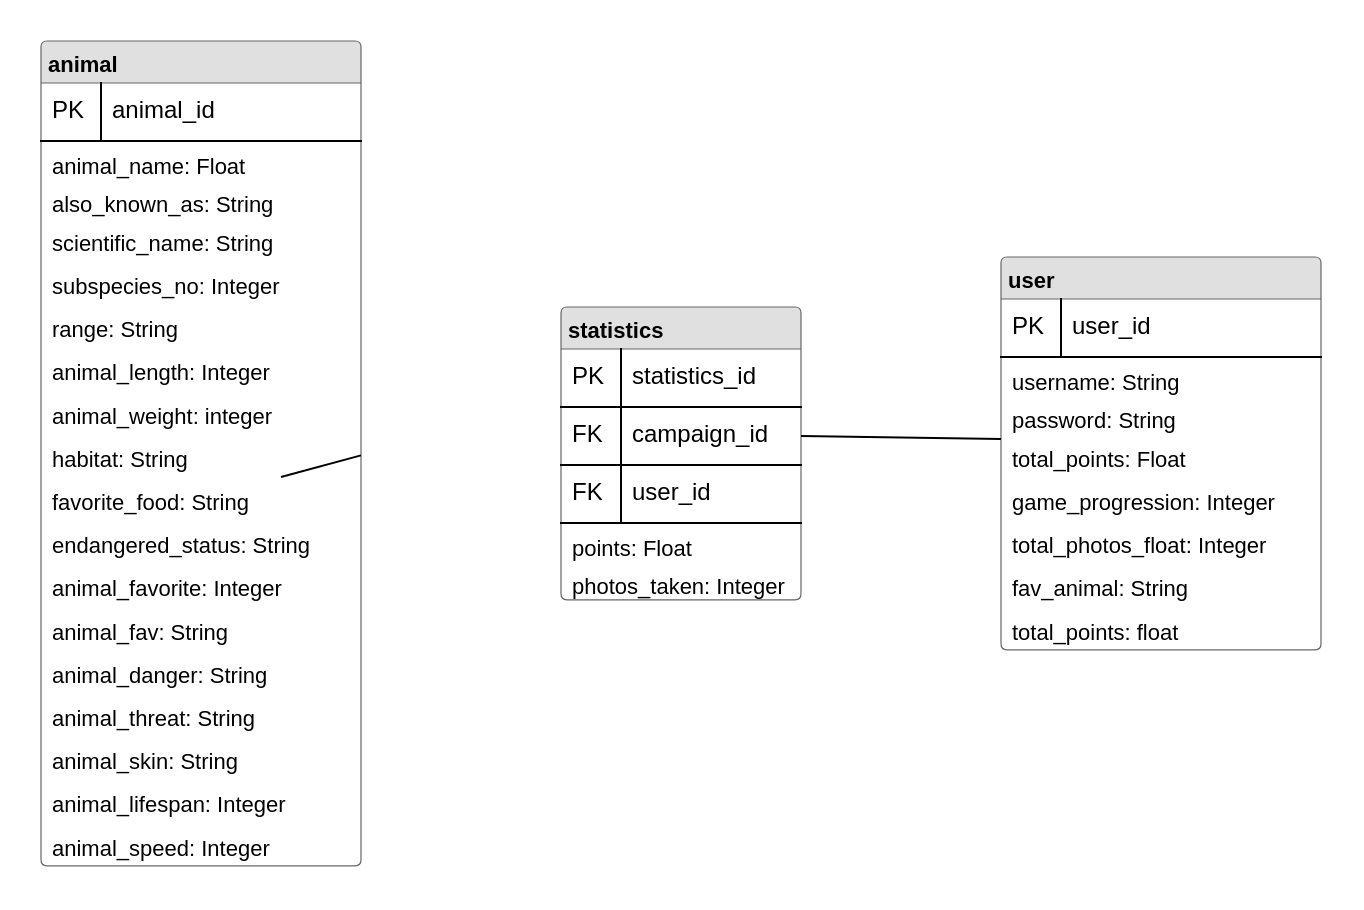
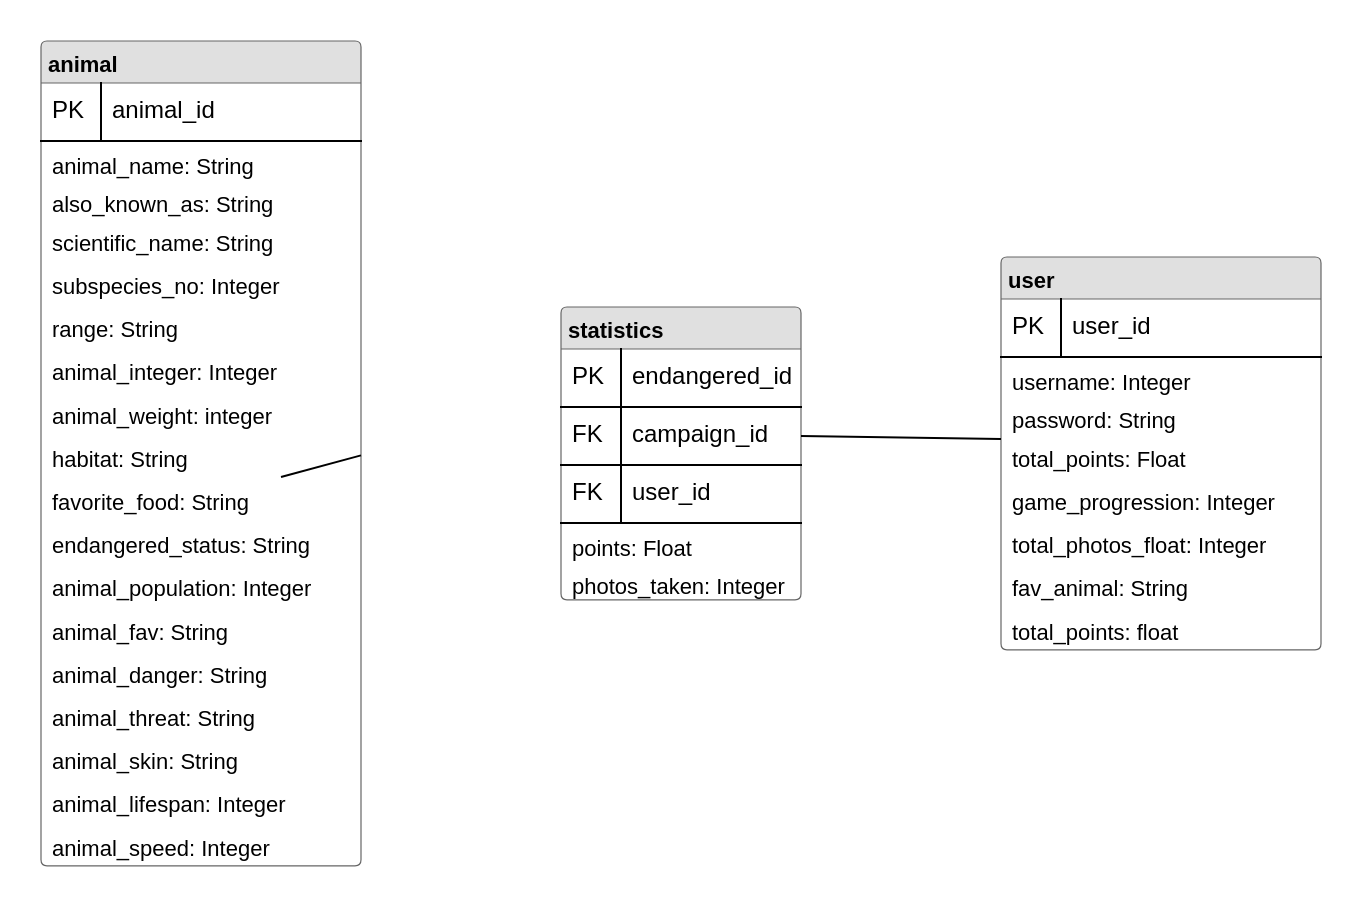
node "animal_name: Float": label "animal_name: Float" -> "animal_name: String"
node "animal_length: Integer": label "animal_length: Integer" -> "animal_integer: Integer"
node "statistics_id": label "statistics_id" -> "endangered_id"
node "username: String": label "username: String" -> "username: Integer"
node "animal_favorite: Integer": label "animal_favorite: Integer" -> "animal_population: Integer"
